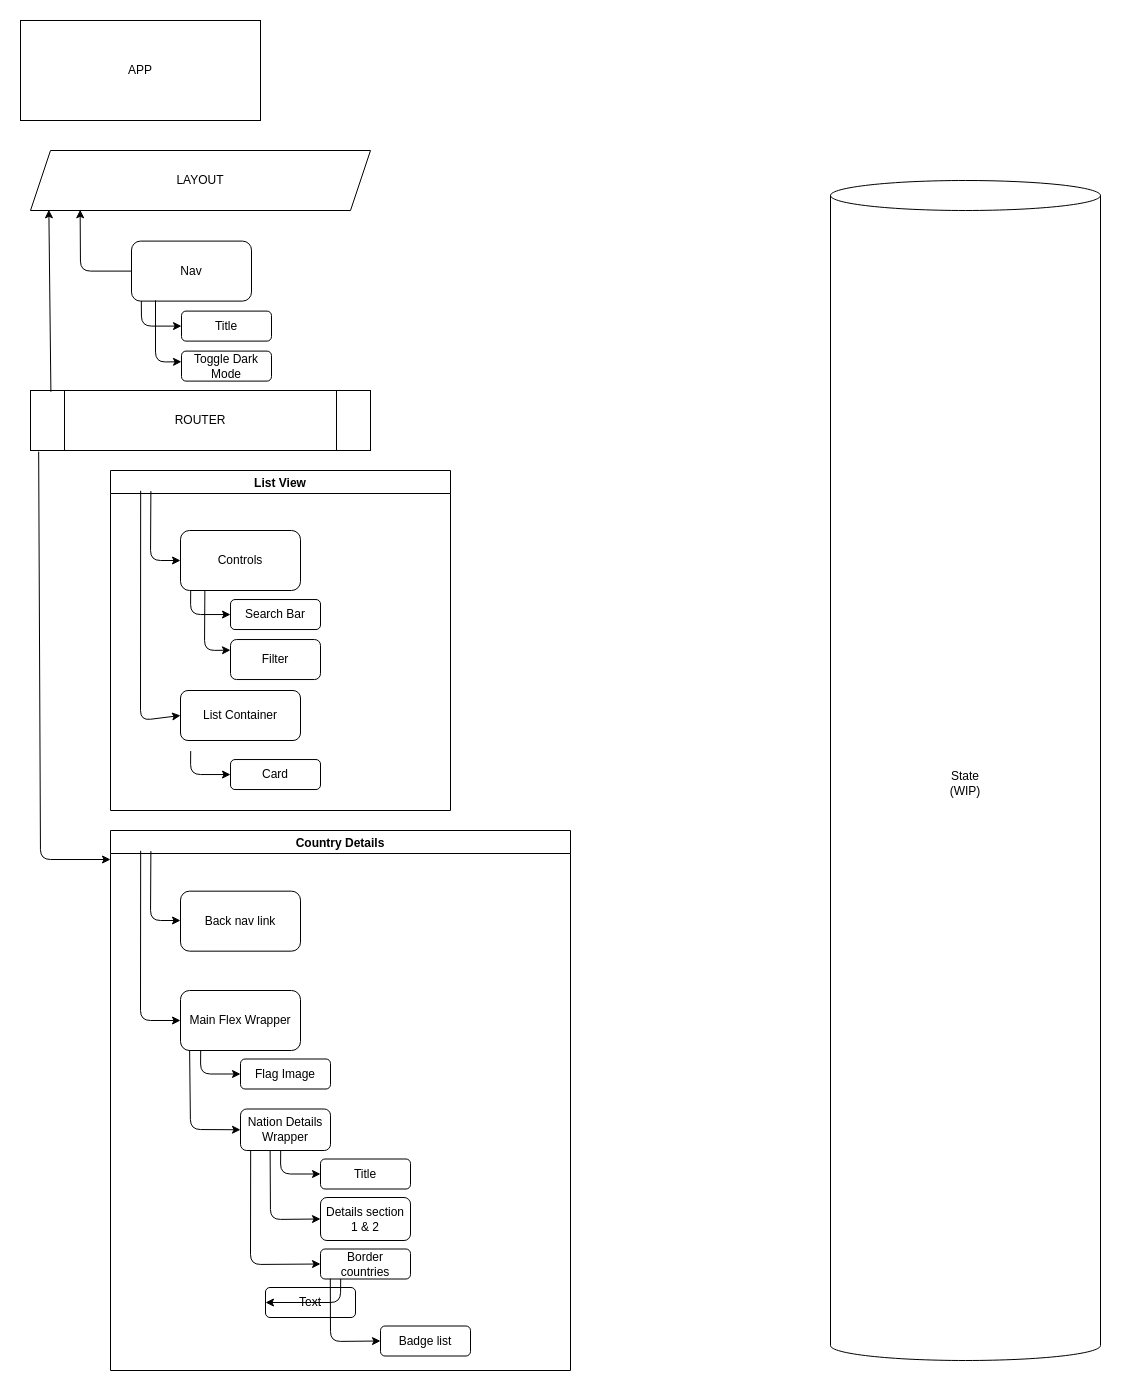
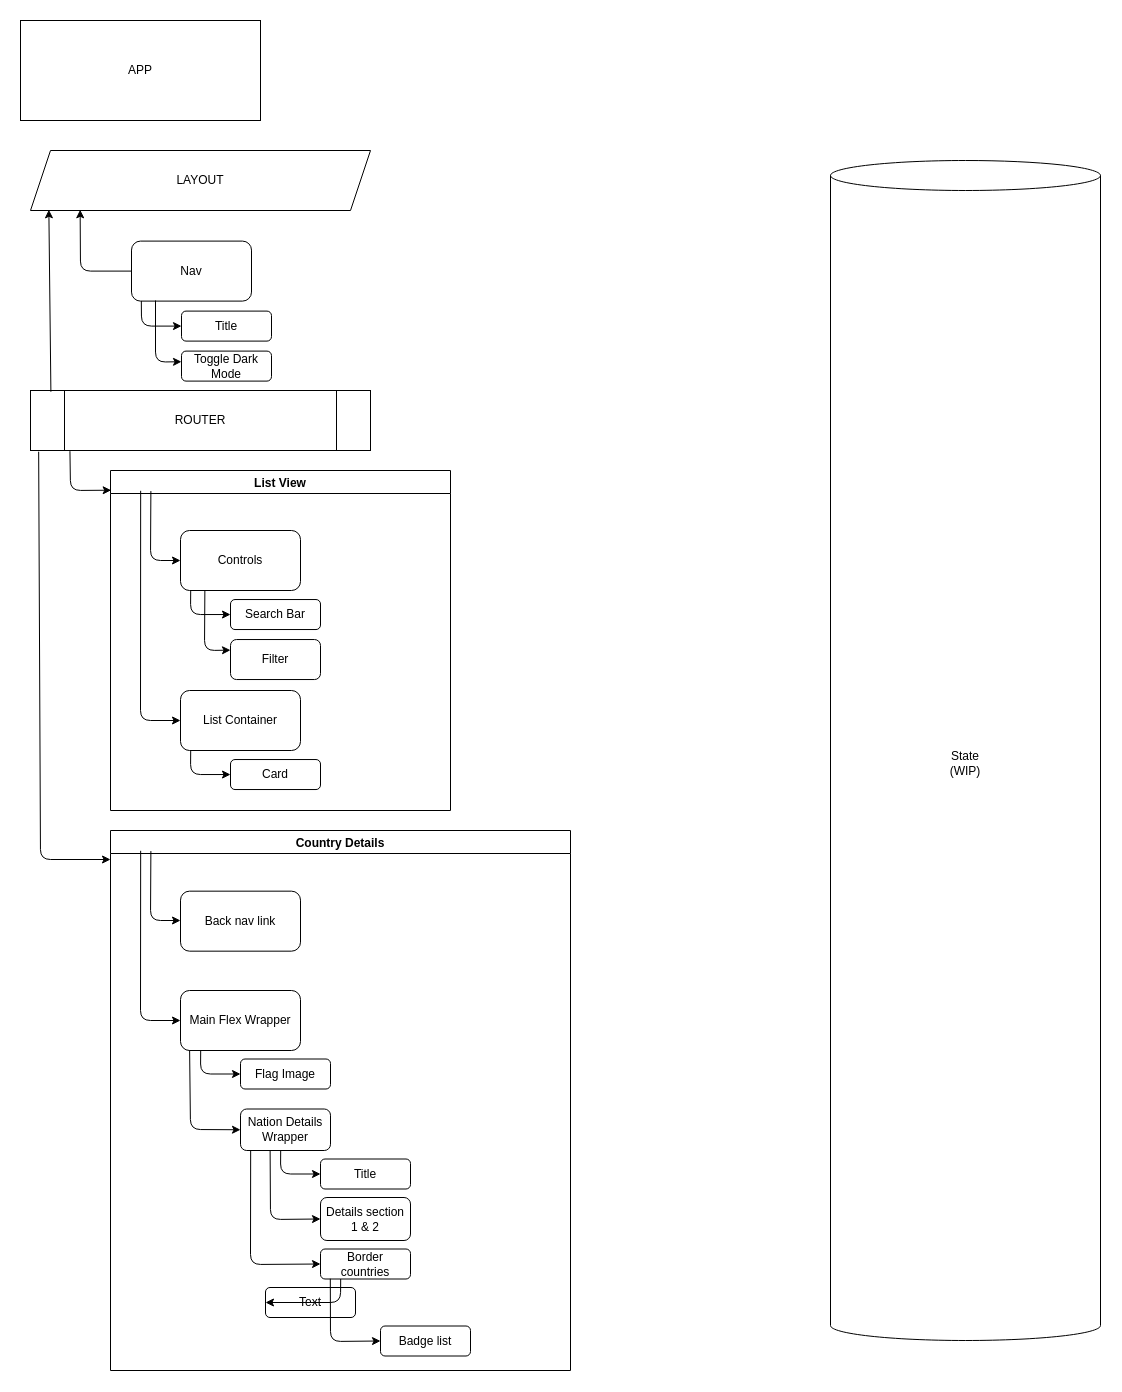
edge "ROUTER" -> "List View": added
node "List Container": size 120x50 -> 120x60
node "State (WIP)": moved (966, 771) -> (966, 751)
